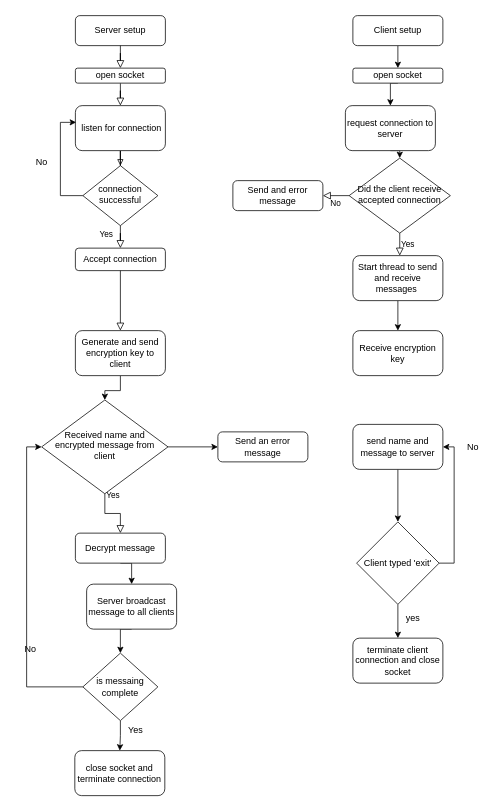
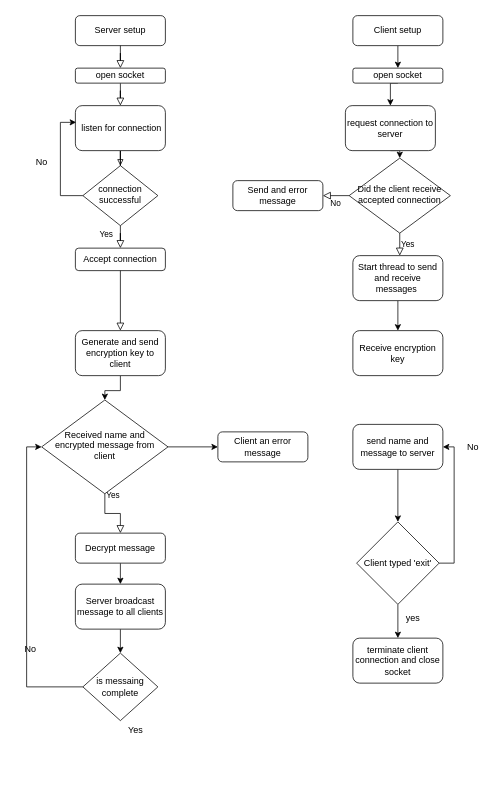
node "Send an error message": label "Send an error message" -> "Client an error message"
node "Server broadcast message to all clients": moved (132, 606) -> (120, 606)
edge "is messaing complete" -> "close socket and terminate connection": removed
node "close socket and terminate connection": removed
